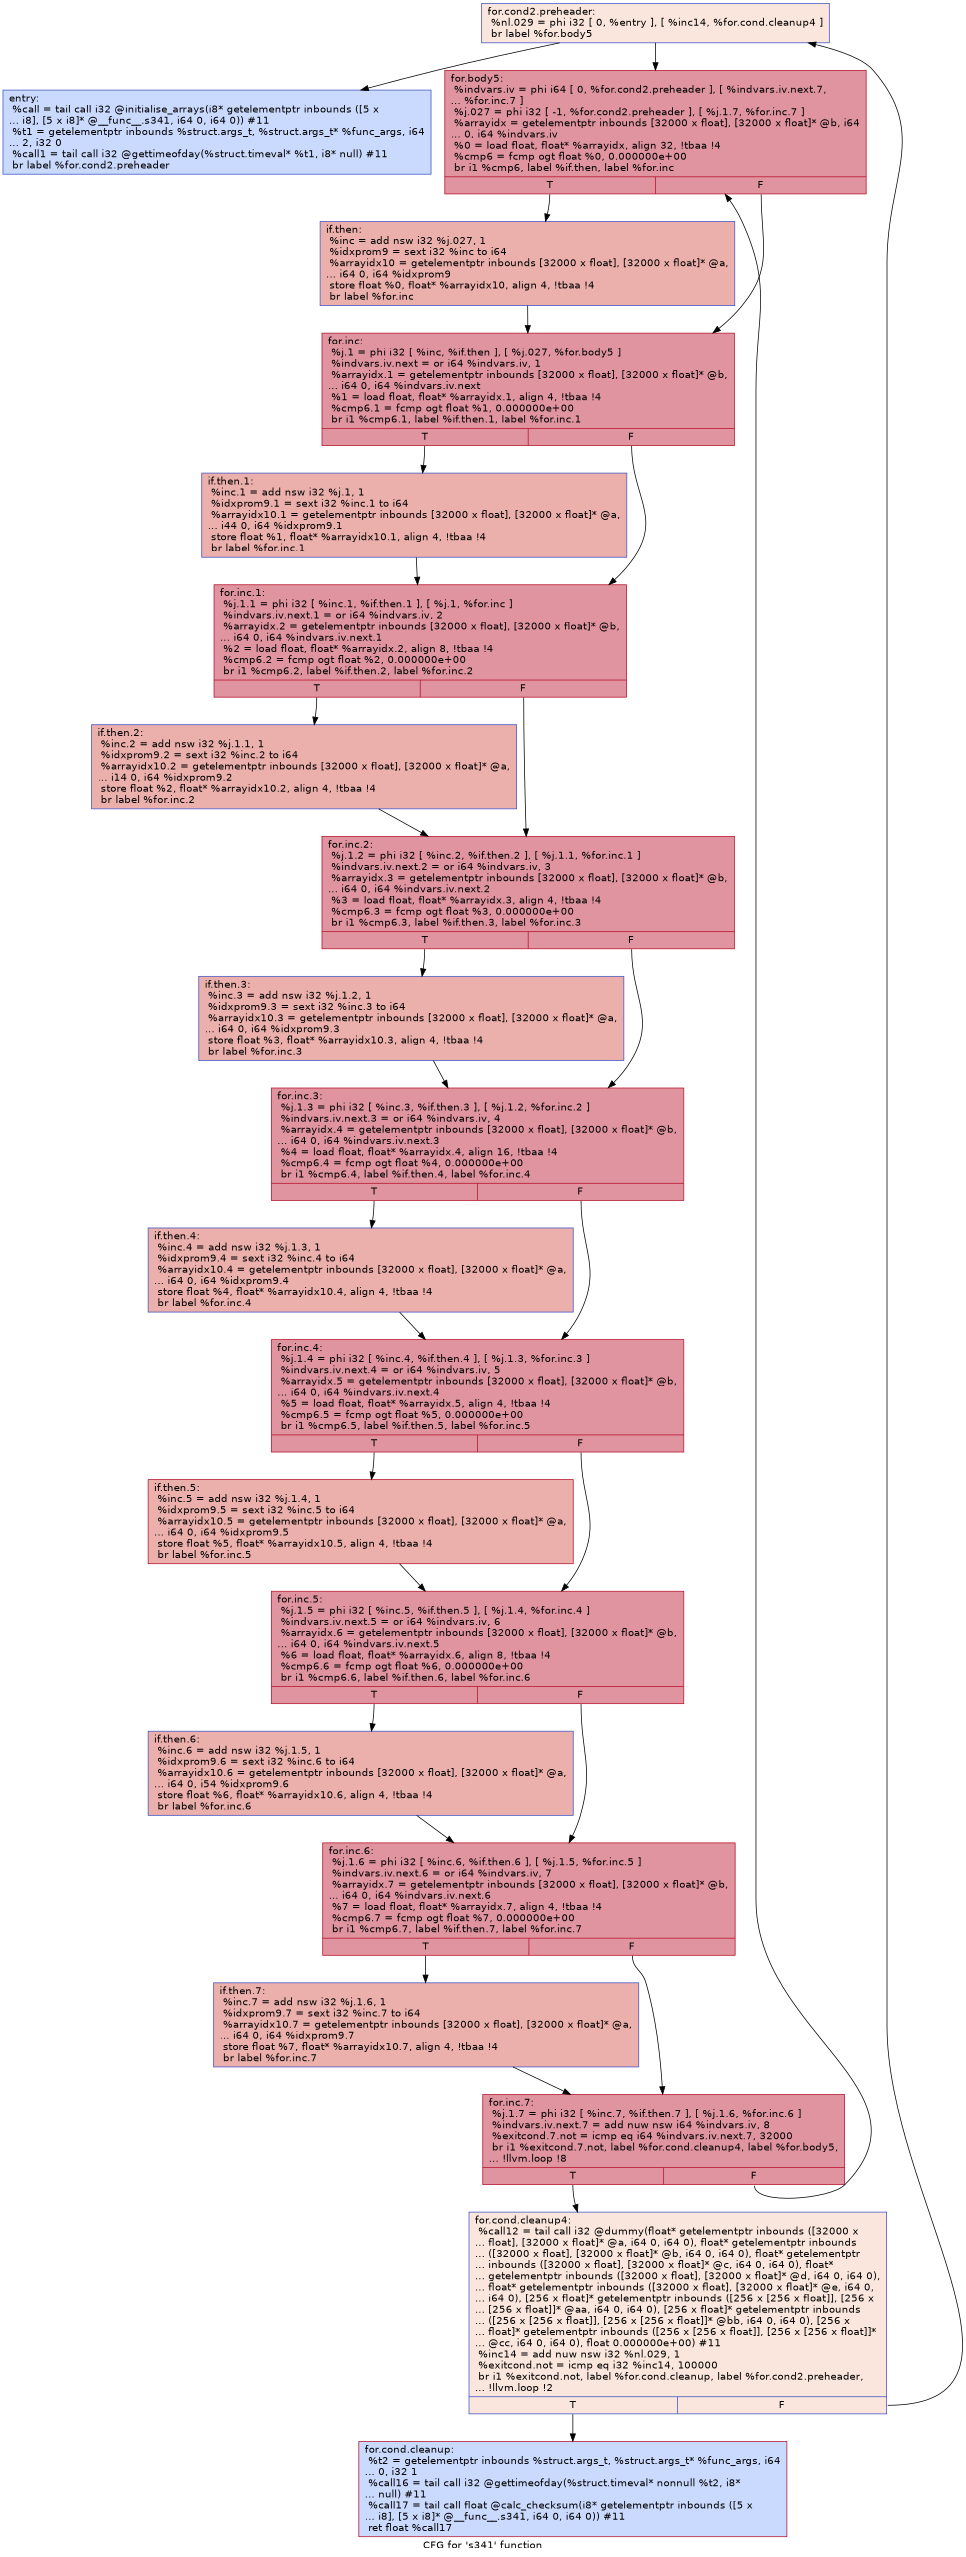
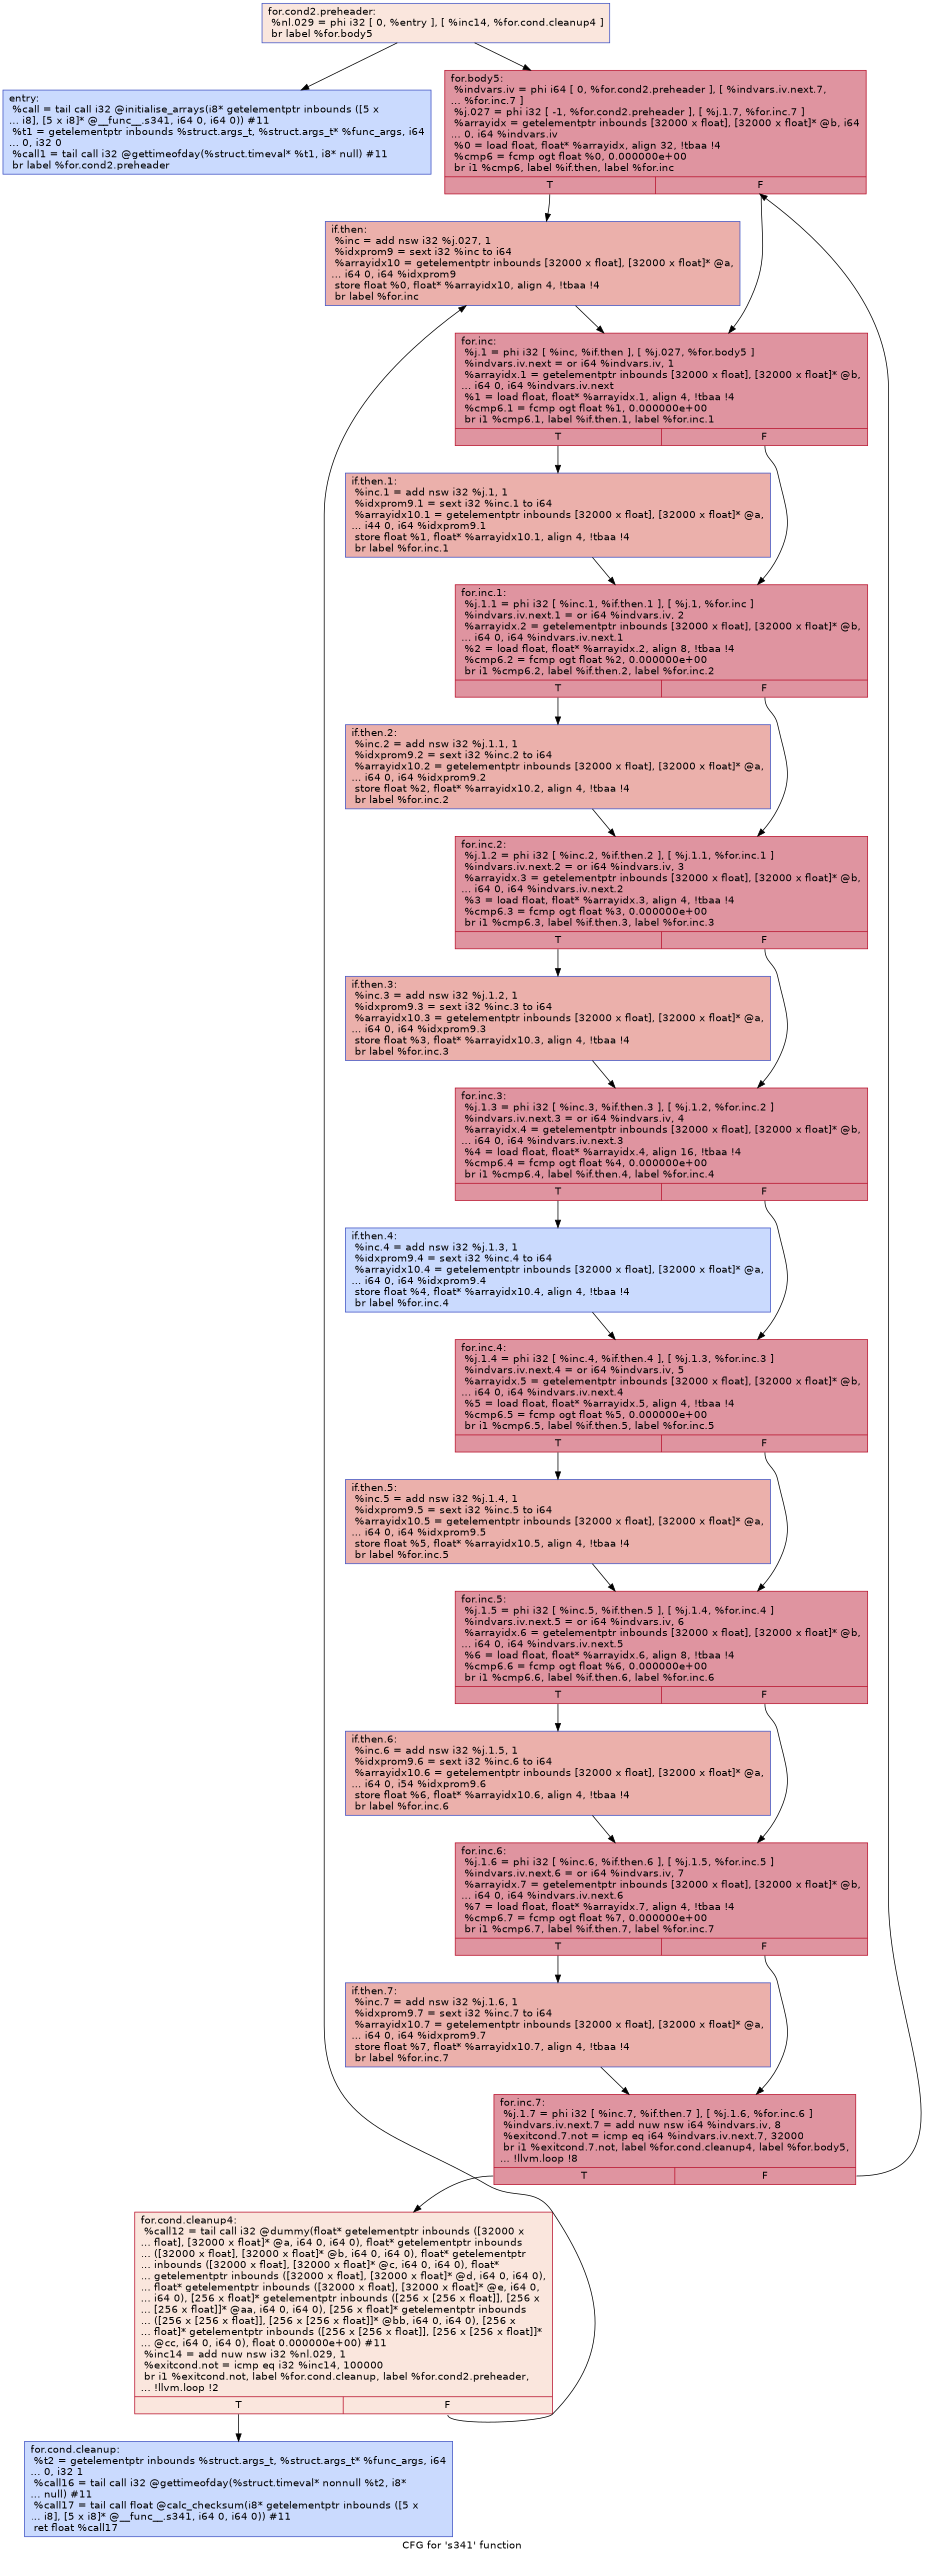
node "entry:": text "... 2, i32 0" -> "... 0, i32 0"
node "if.then.2:": text "... i14 0, i64 %idxprom9.2" -> "... i64 0, i64 %idxprom9.2"
edge "for.cond.cleanup4:" -> "for.cond2.preheader:": now "for.cond.cleanup4:" -> "if.then:"
node "if.then.4:": fillcolor #d24b4070 -> #88abfd70
node "if.then.5:": color #b70d28ff -> #3d50c3ff
node "for.cond.cleanup4:": color #3d50c3ff -> #b70d28ff
node "for.cond.cleanup:": color #b70d28ff -> #3d50c3ff
